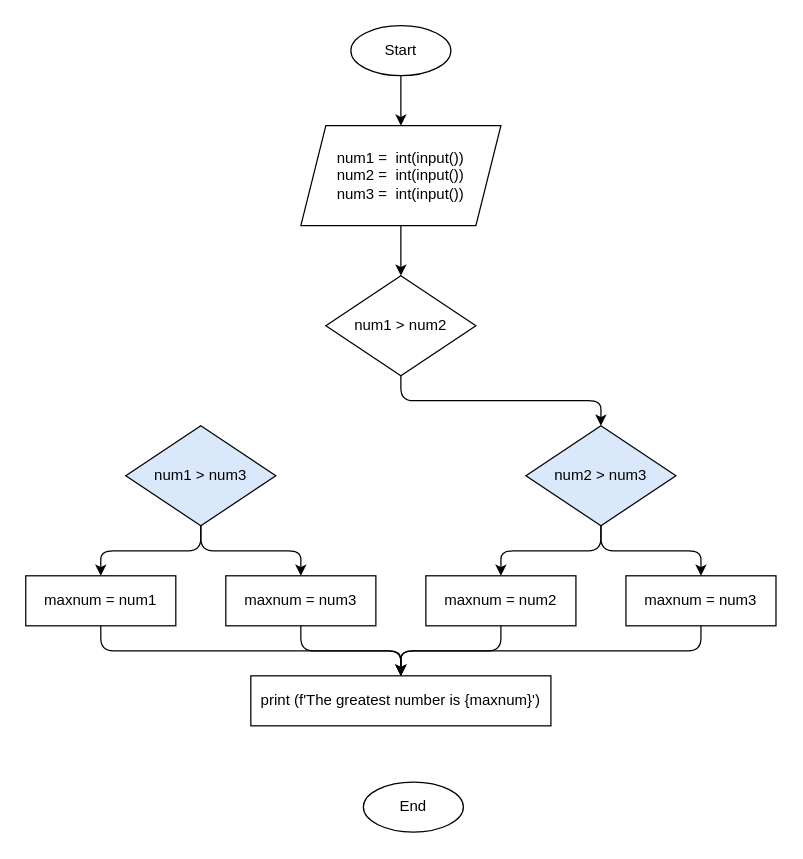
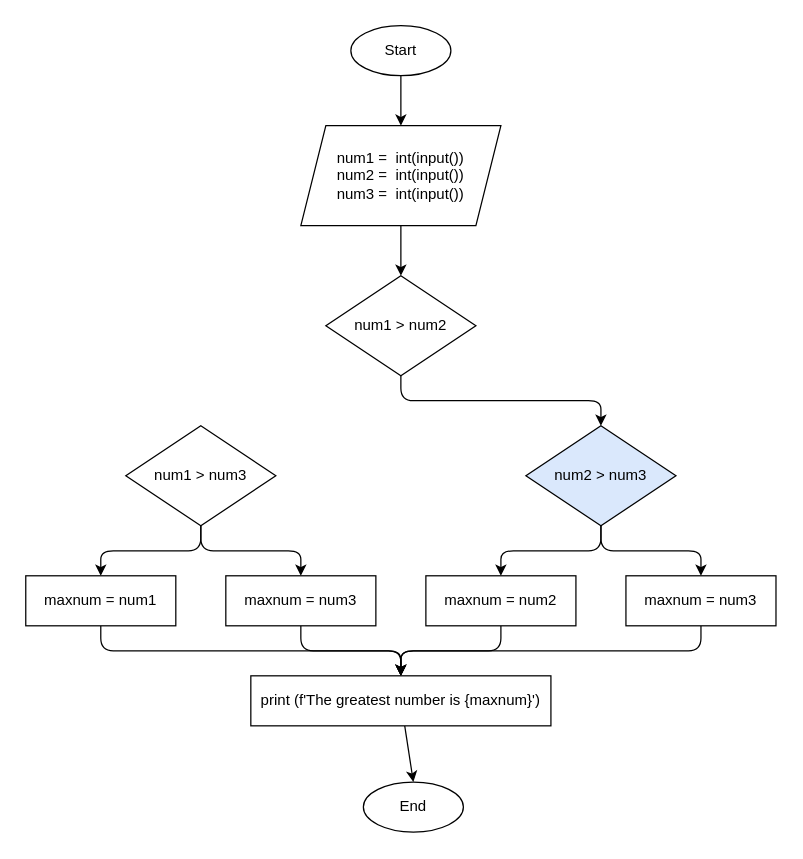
node "num1 > num3": fillcolor #dae8fc -> #ffffff
edge "print (f'The greatest number is {maxnum}')" -> "End": added
